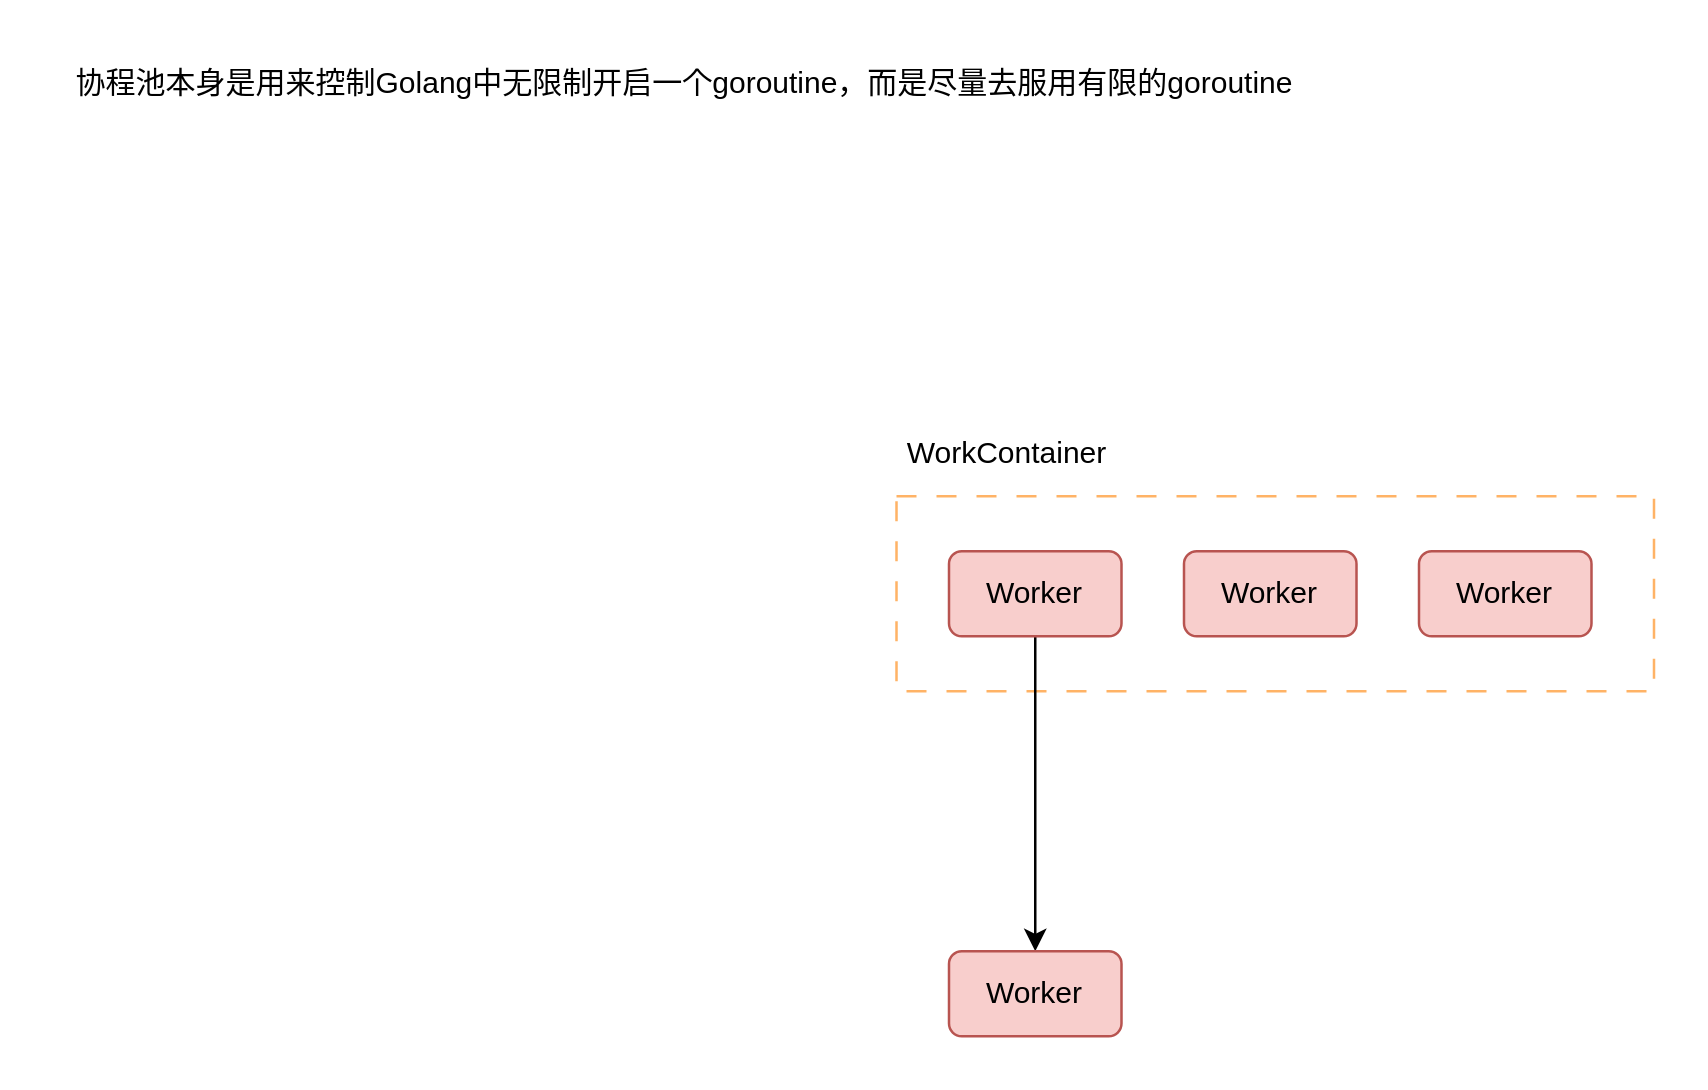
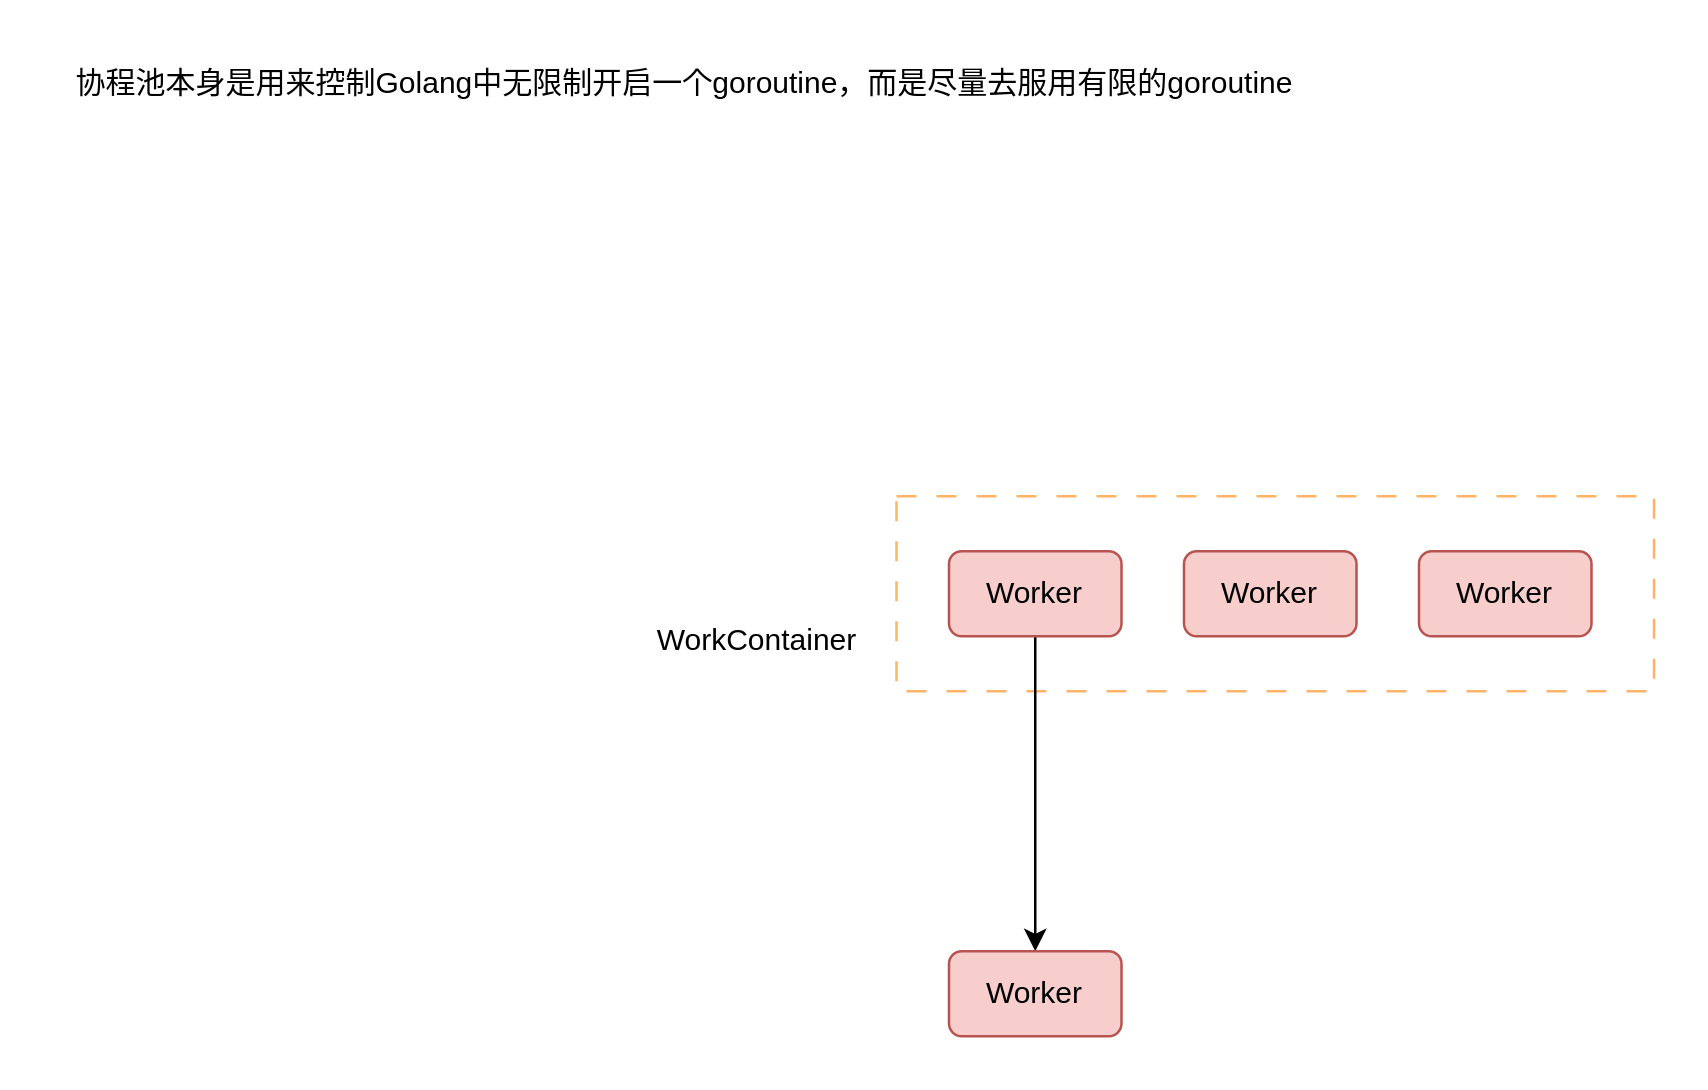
node "WorkContainer": moved (1006, 454) -> (756, 641)
